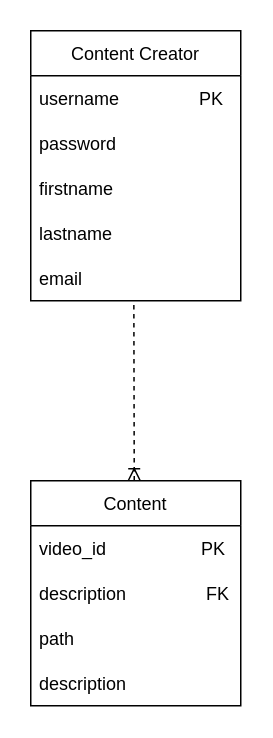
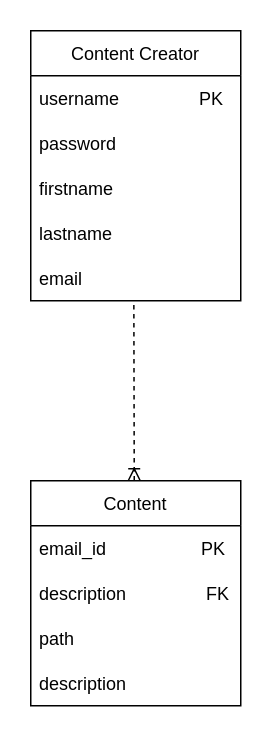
node "video_id PK": label "video_id PK" -> "email_id PK"
